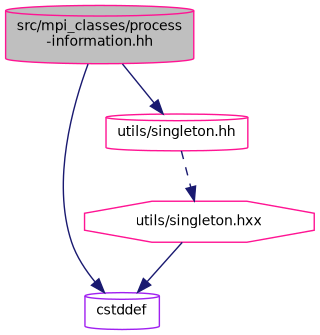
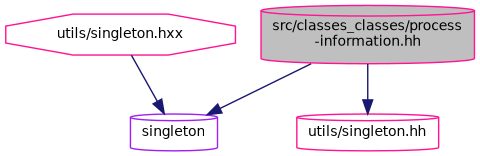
node "src/mpi_classes/process -information.hh": label "src/mpi_classes/process -information.hh" -> "src/classes_classes/process -information.hh"
edge "utils/singleton.hh" -> "utils/singleton.hxx": removed
node "cstddef": label "cstddef" -> "singleton"
